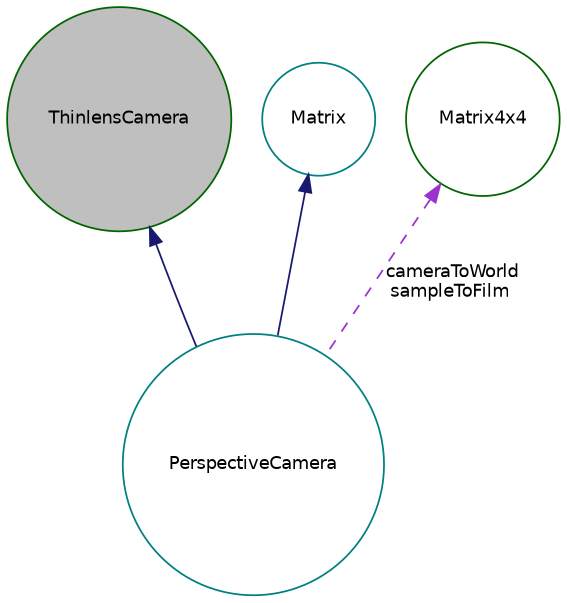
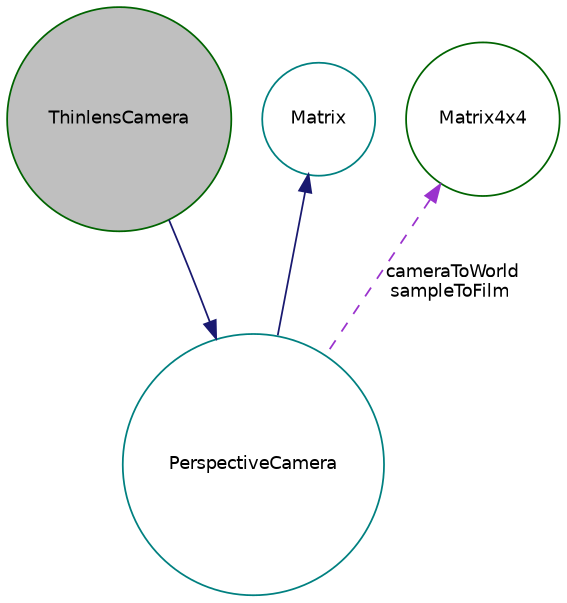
edge "PerspectiveCamera" -> "ThinlensCamera": reversed
